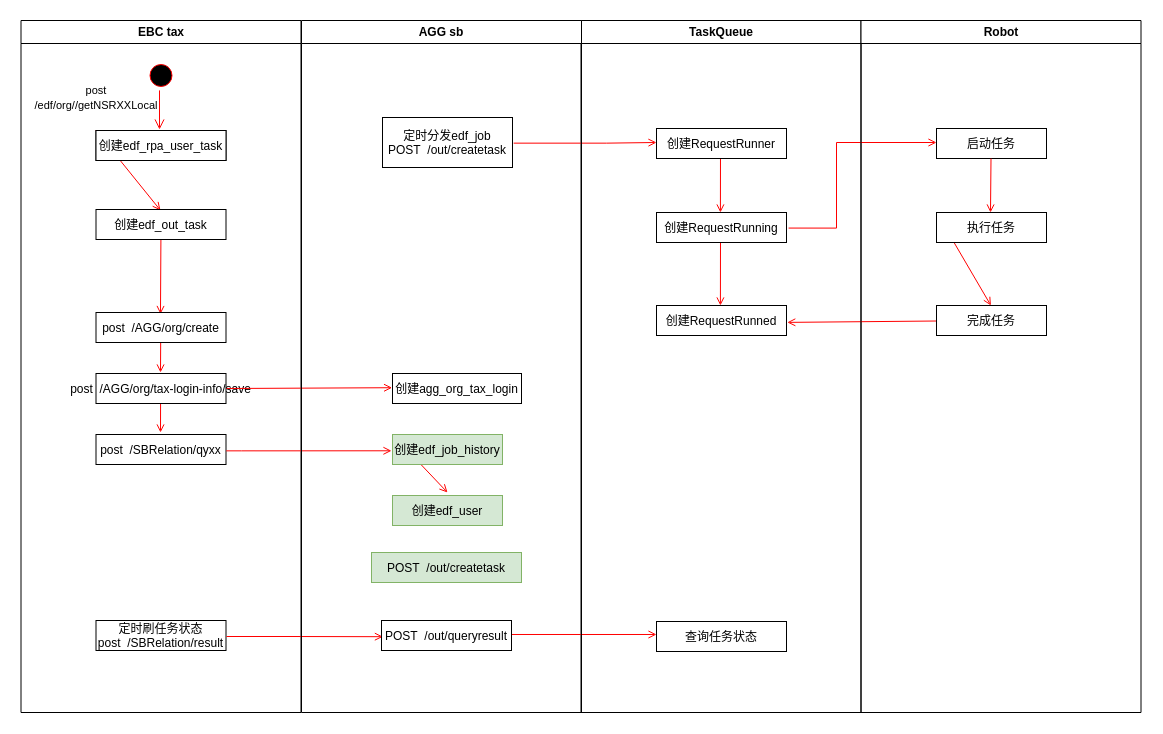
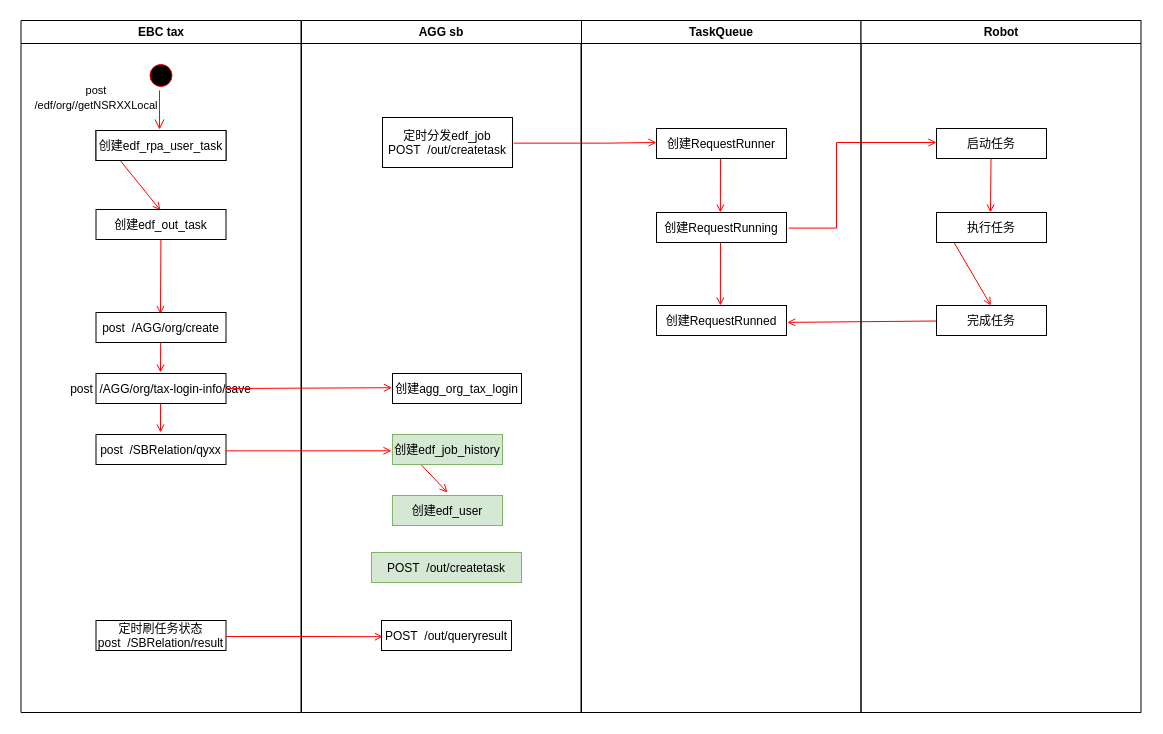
edge "POST /out/queryresult" -> "查询任务状态": removed
node "查询任务状态": removed
